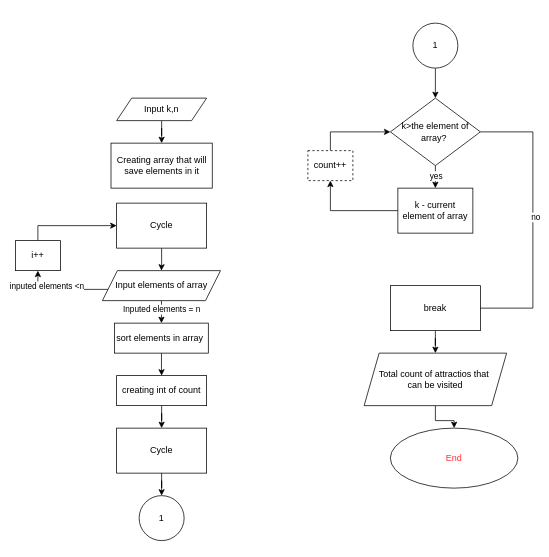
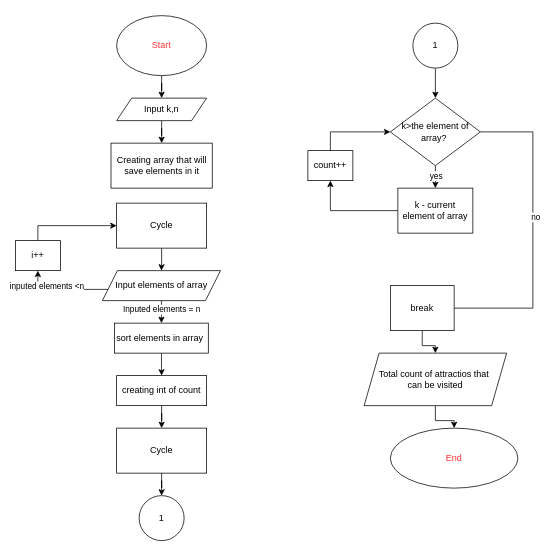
node "Start": added
edge "Start" -> "Input k,n": added
node "count++": style dashed -> solid
node "break": size 90x45 -> 64x45
